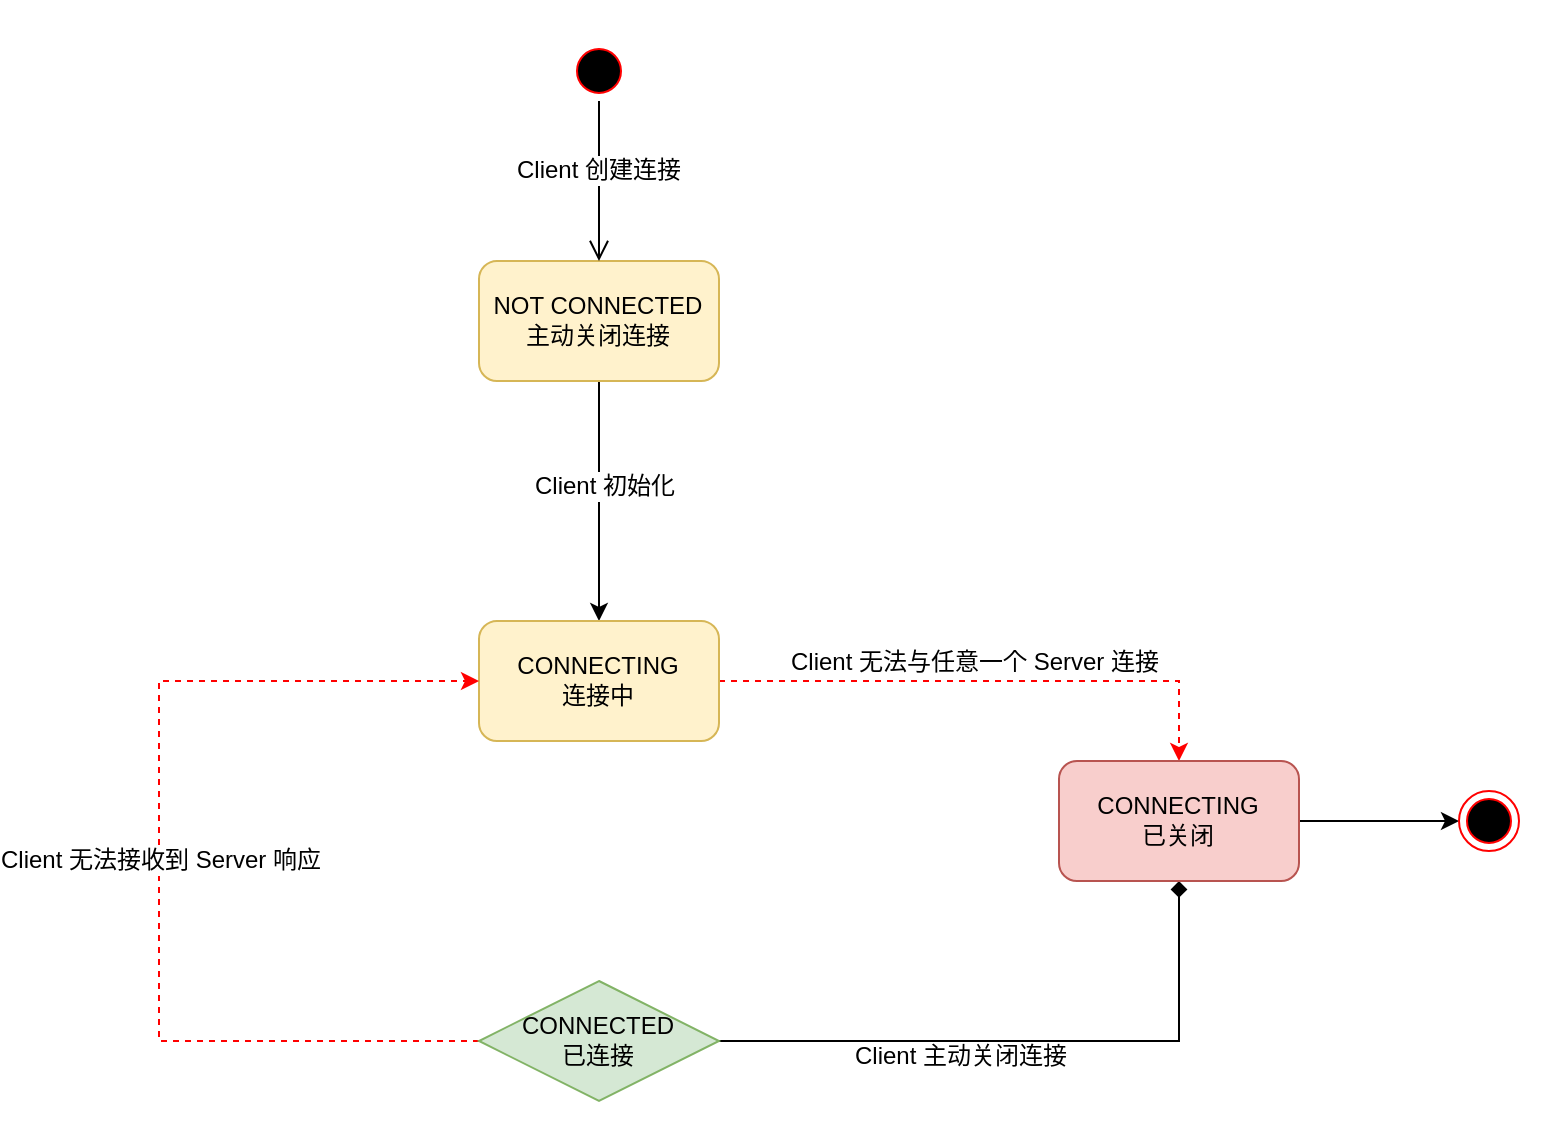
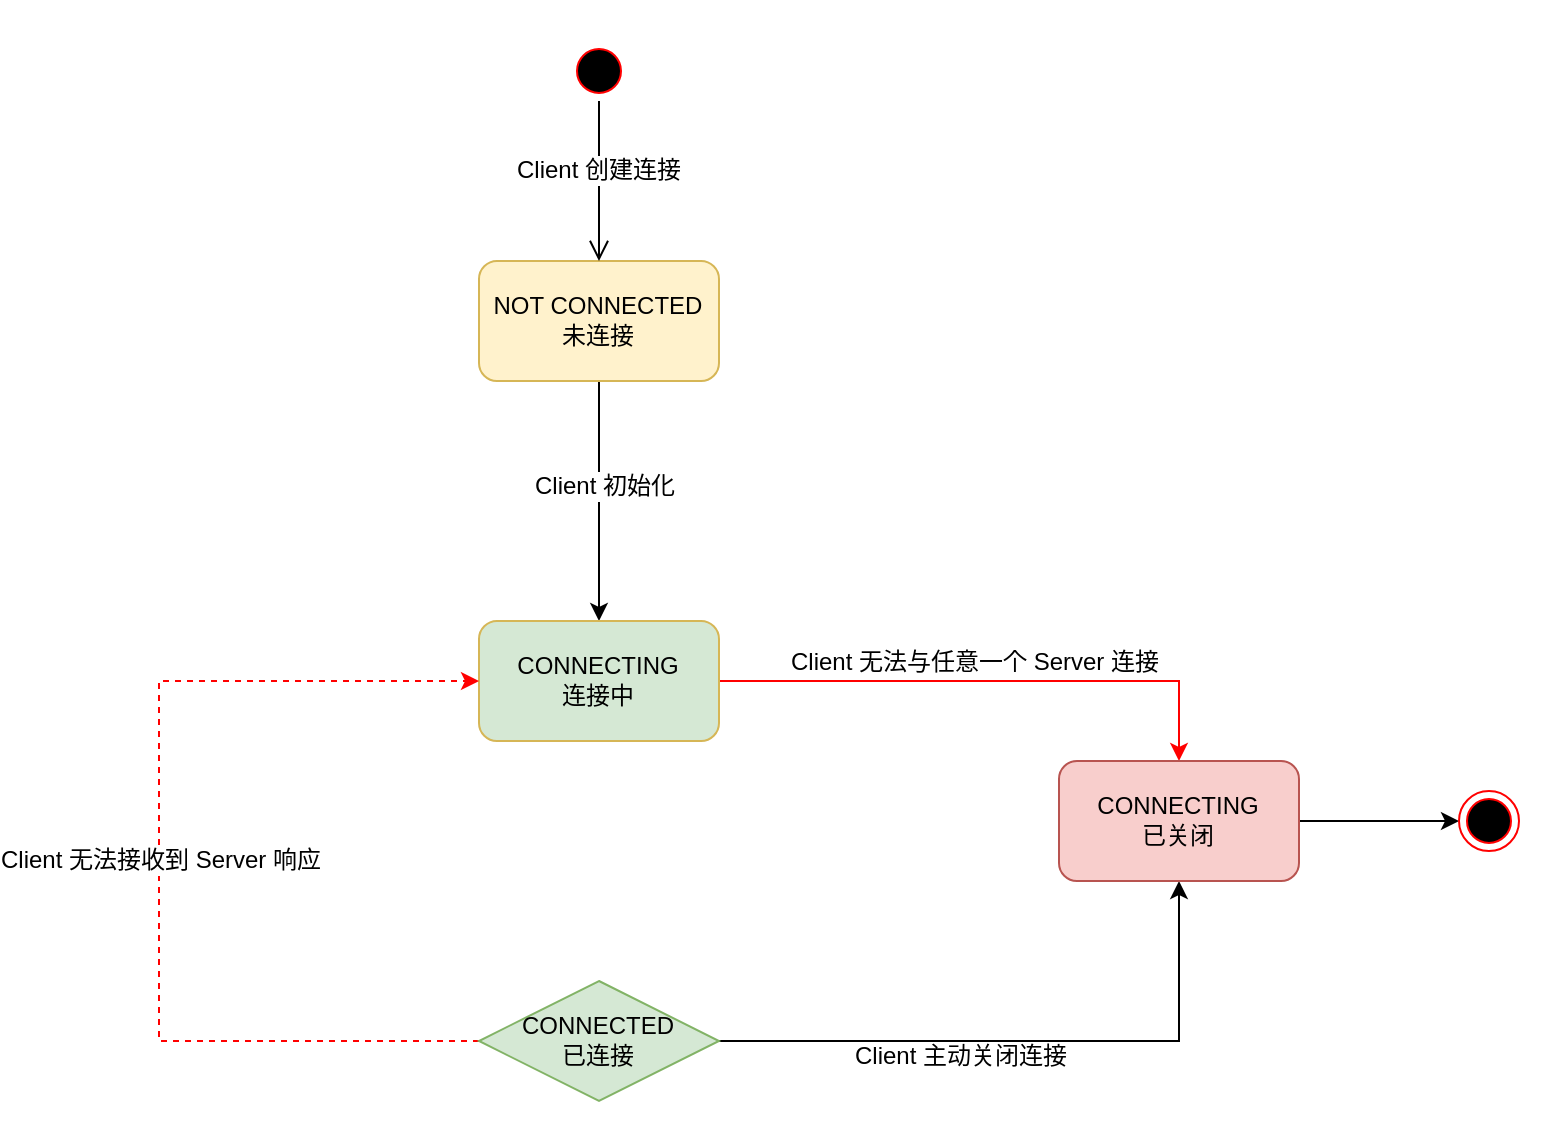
node "NOT CONNECTED 主动关闭连接": label "NOT CONNECTED 主动关闭连接" -> "NOT CONNECTED 未连接"
node "CONNECTING 连接中": fillcolor #fff2cc -> #d5e8d4
edge "CONNECTING 连接中" -> "CONNECTING 已关闭": style dashed -> solid
edge "CONNECTED 已连接" -> "CONNECTING 已关闭": arrowhead diamond -> classic
